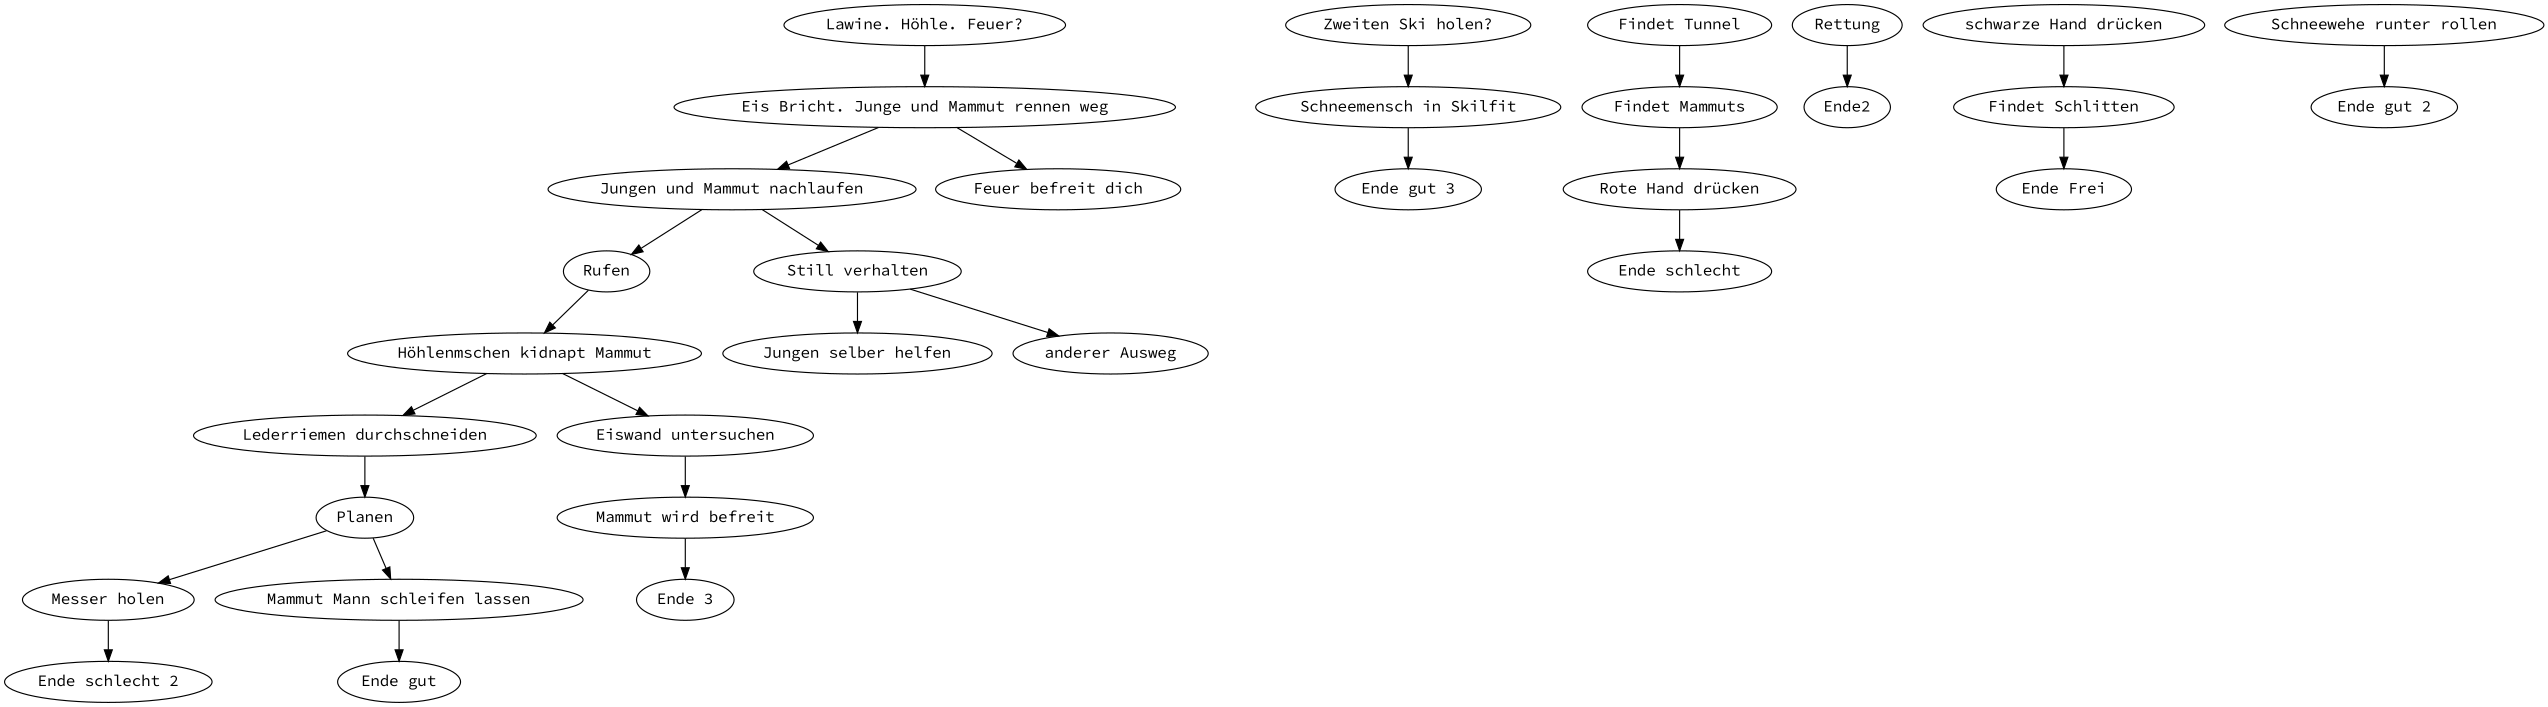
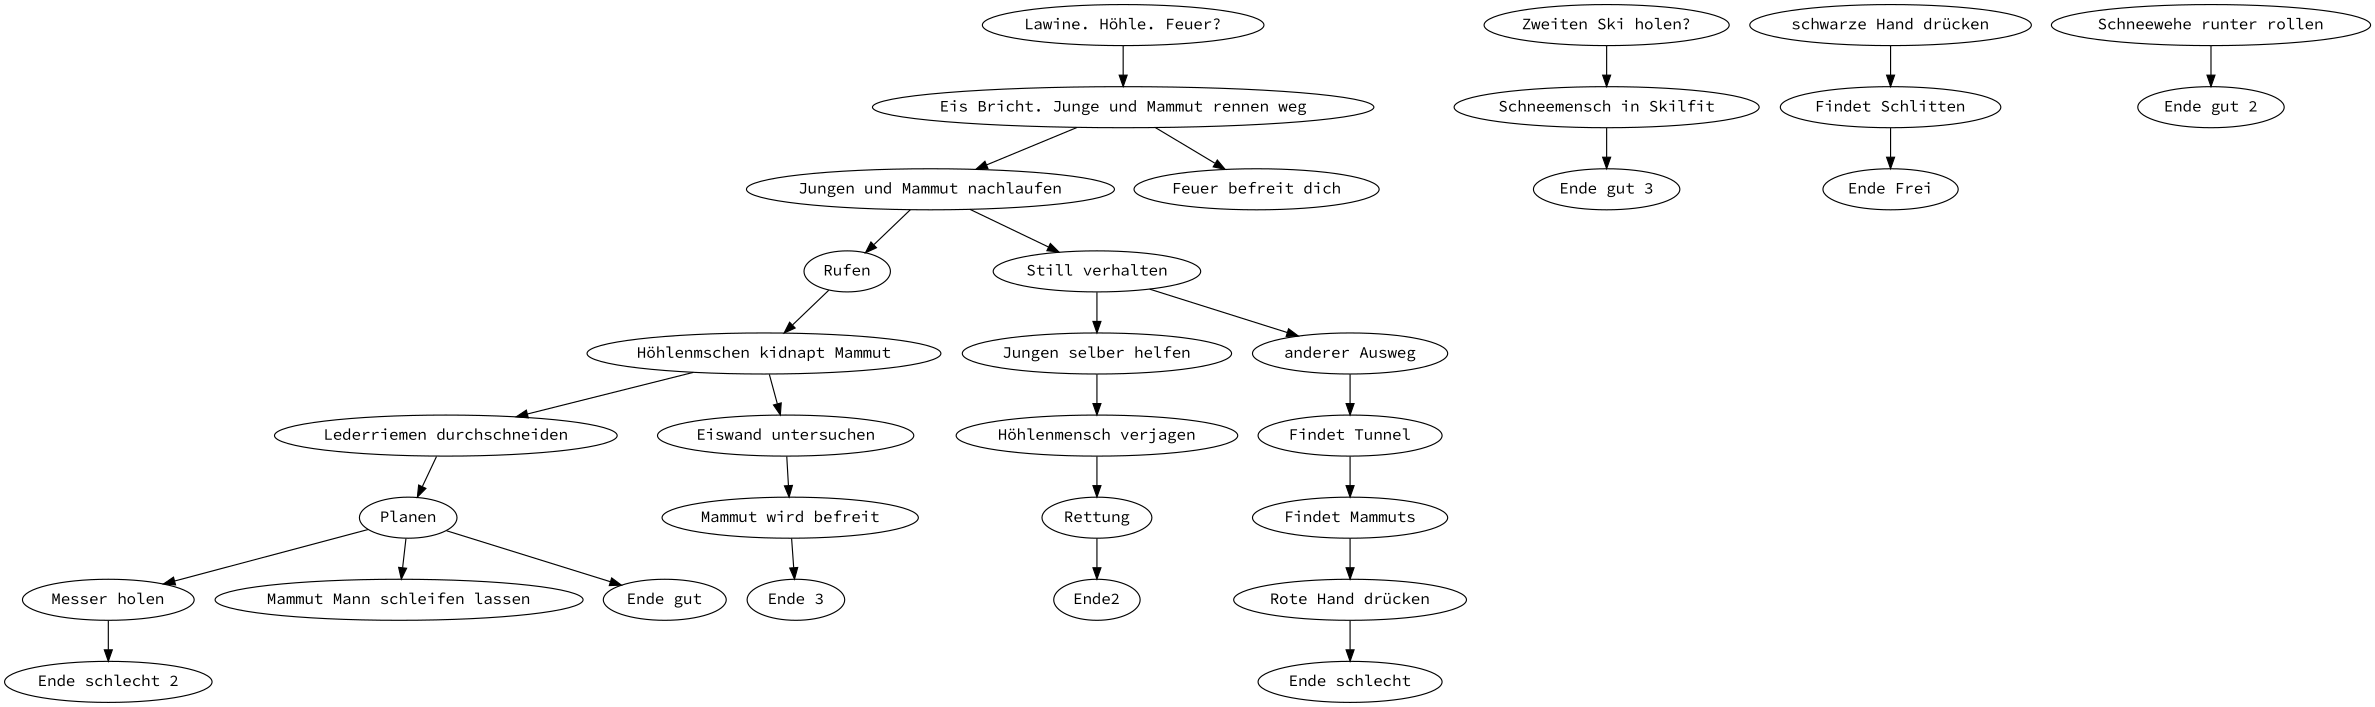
edge "anderer Ausweg" -> "Findet Tunnel": added
node "Höhlenmensch verjagen": added
edge "Mammut Mann schleifen lassen" -> "Ende gut": now "Planen" -> "Ende gut"
